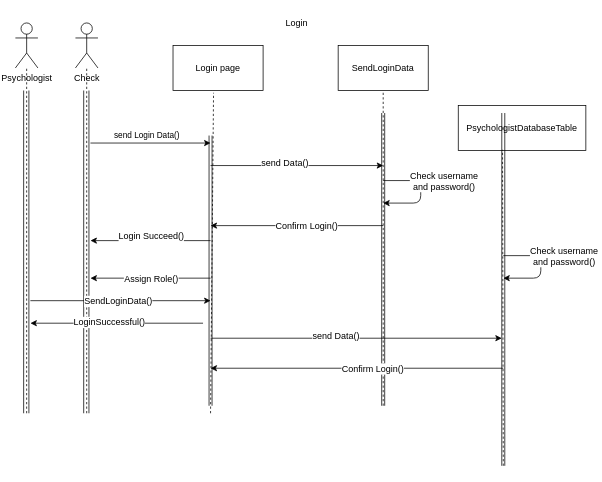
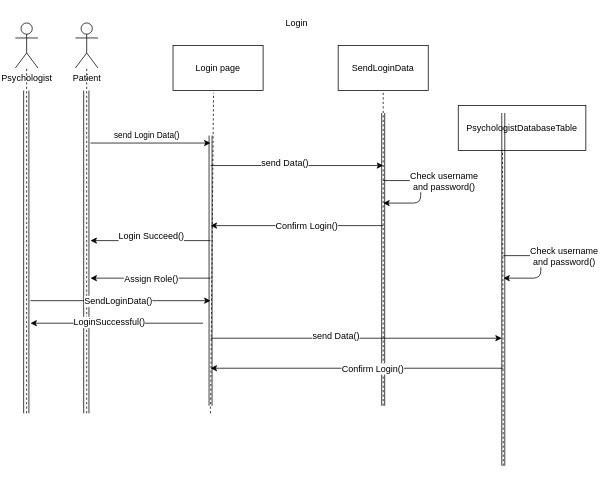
node "Check": label "Check" -> "Patient"
